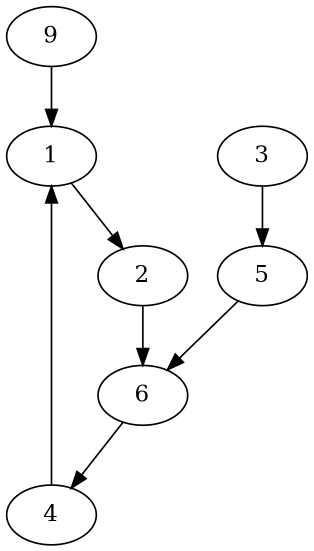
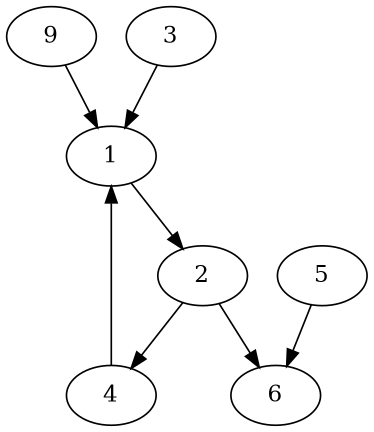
edge "3" -> "5": now "3" -> "1"
edge "6" -> "4": now "2" -> "4"
